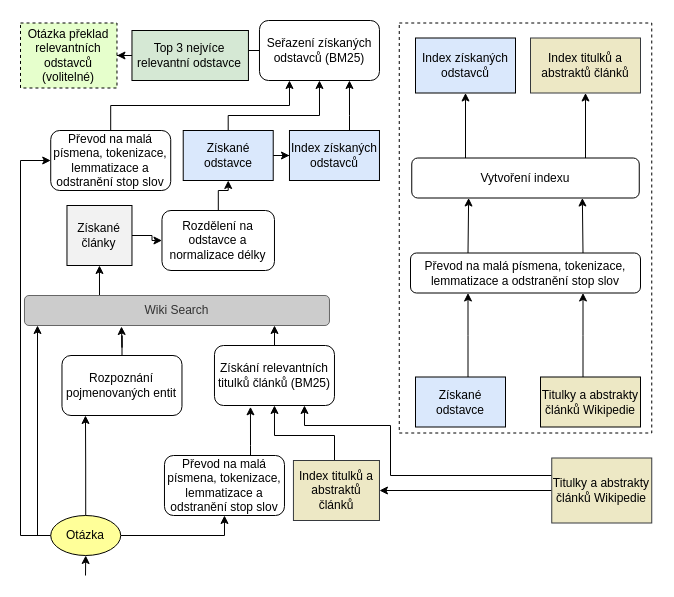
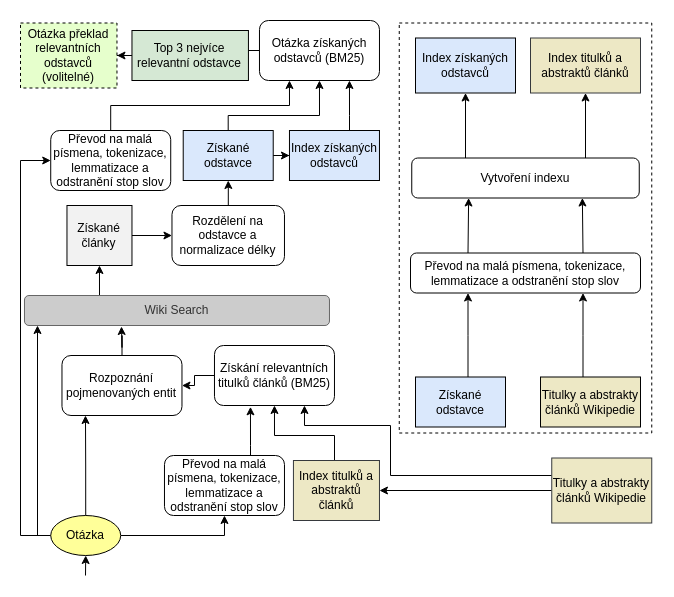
node "Seřazení získaných odstavců (BM25)": label "Seřazení získaných odstavců (BM25)" -> "Otázka získaných odstavců (BM25)"
node "Rozdělení na odstavce a normalizace délky": moved (218, 241) -> (228, 236)
edge "Získání relevantních titulků článků (BM25)" -> "Wiki Search": now "Získání relevantních titulků článků (BM25)" -> "Rozpoznání pojmenovaných entit"
